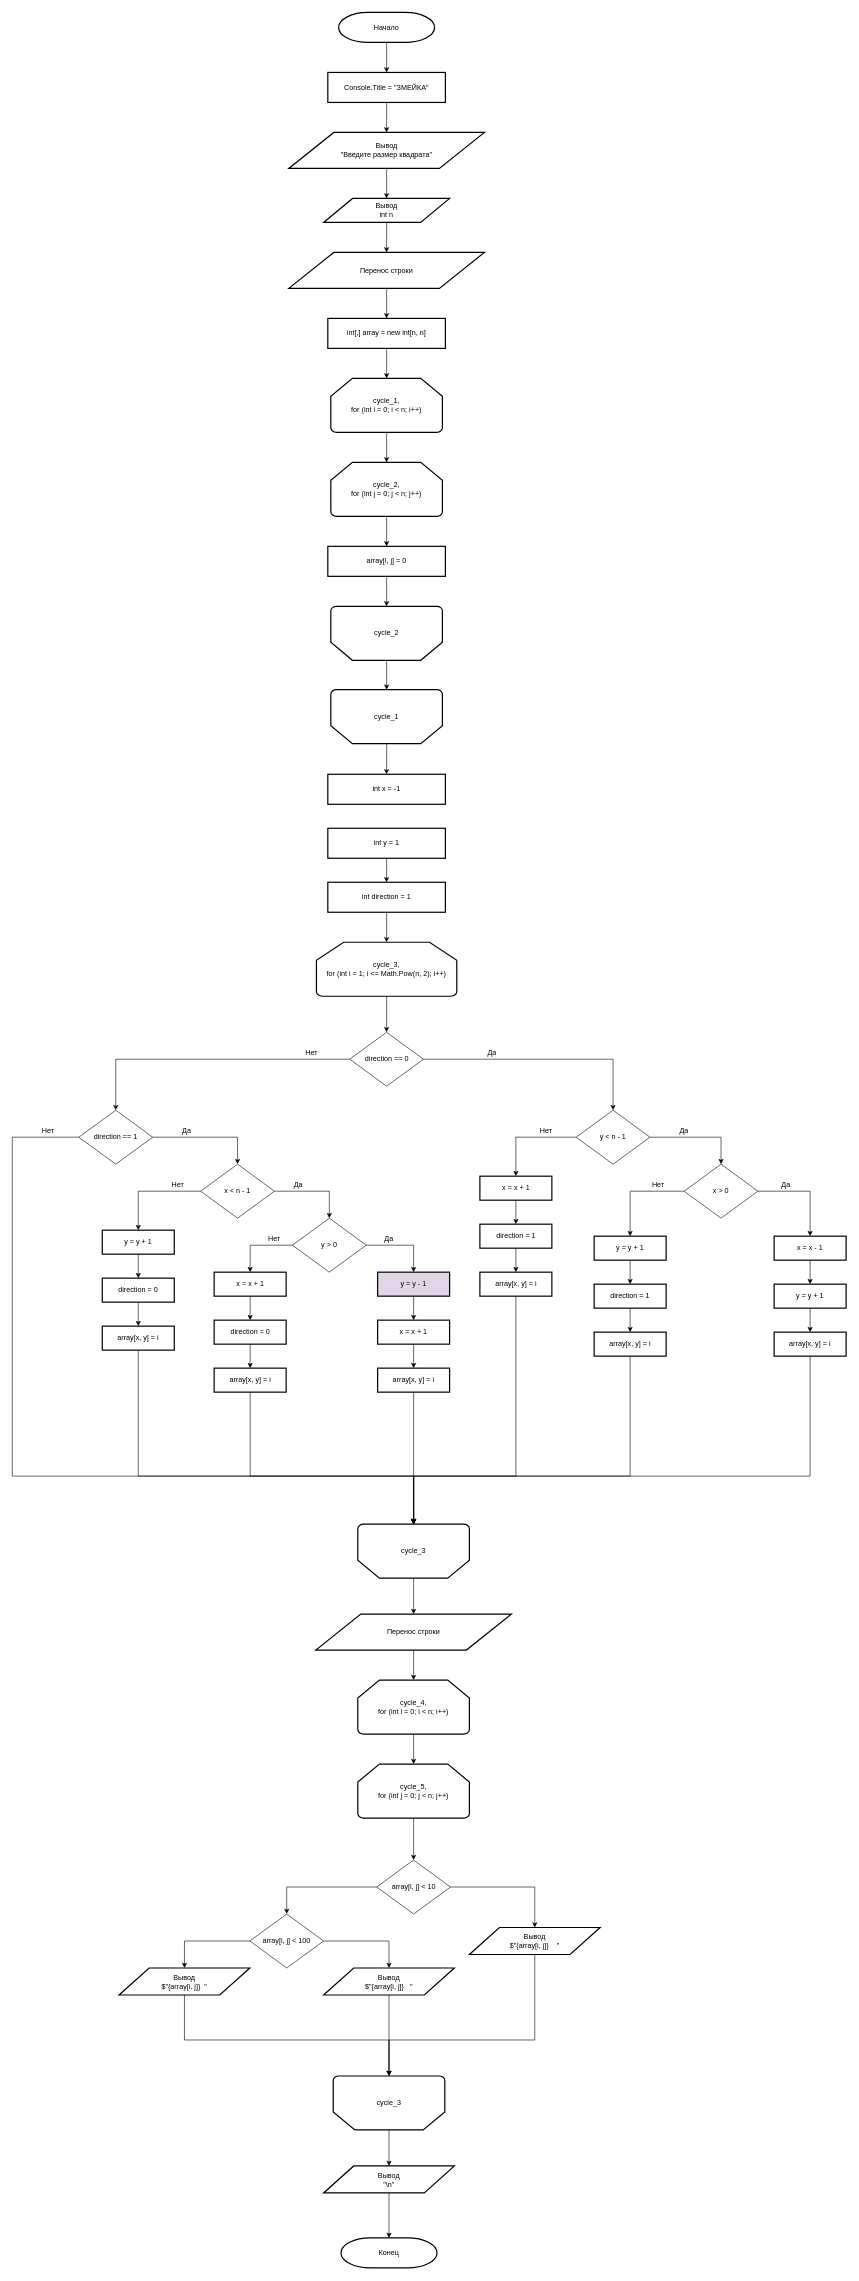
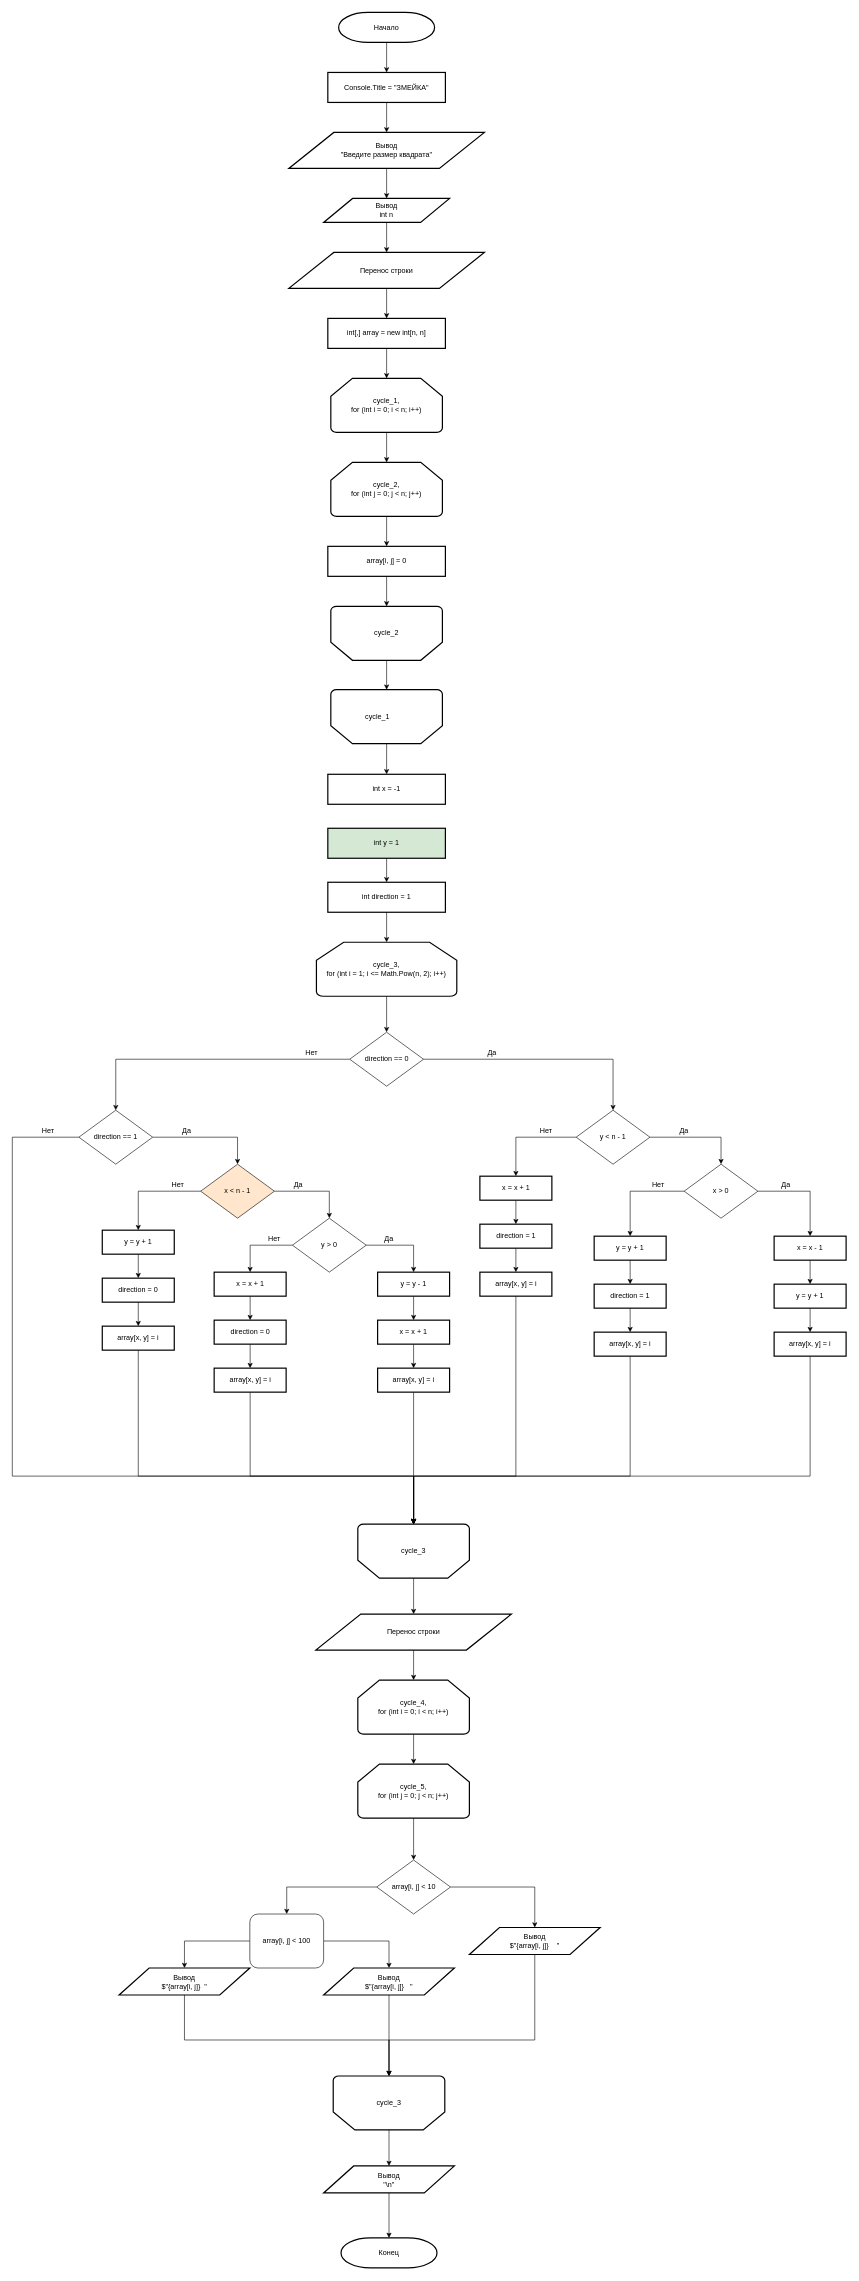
node "cycle_1": moved (387, 717) -> (378, 717)
node "int y = 1": fillcolor #ffffff -> #d5e8d4
node "x < n - 1": fillcolor #ffffff -> #ffe6cc
node "y = y - 1": fillcolor #e1d5e7 -> #ffffff
node "array[i, j] < 100": shape diamond -> rounded rectangle
